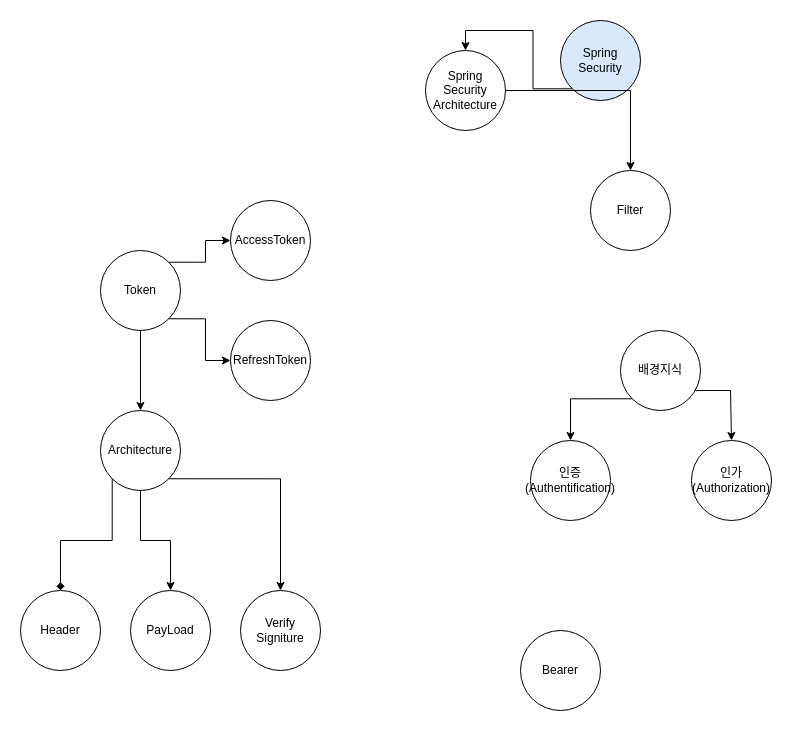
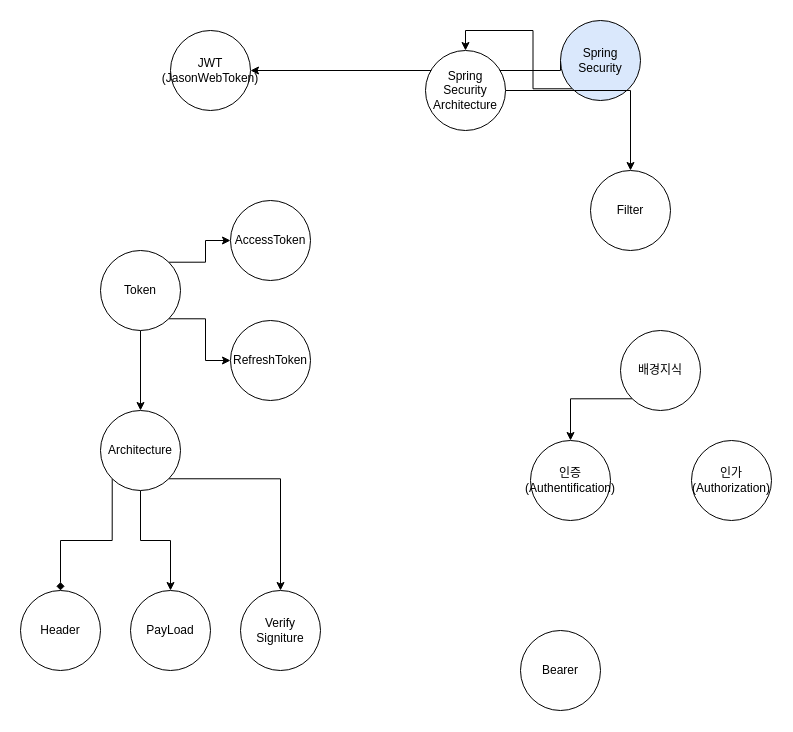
node "JWT (JasonWebToken)": added
edge "Spring Security" -> "JWT (JasonWebToken)": added
edge "배경지식" -> "인가 (Authorization)": removed
